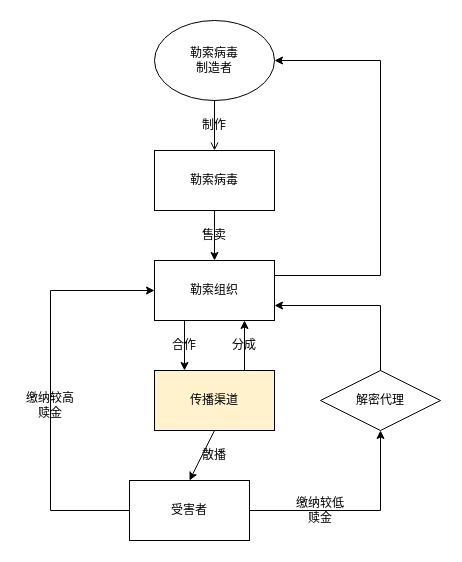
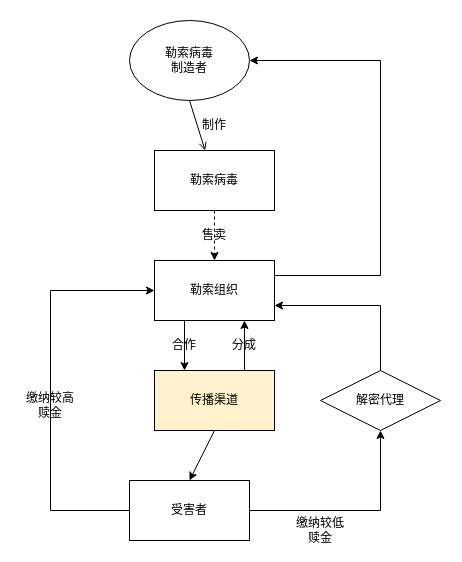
node "勒索病毒 制造者": moved (215, 61) -> (190, 61)
edge "勒索病毒" -> "勒索组织": style solid -> dashed
node "散播": removed
node "缴纳较低赎金": moved (321, 511) -> (321, 531)
